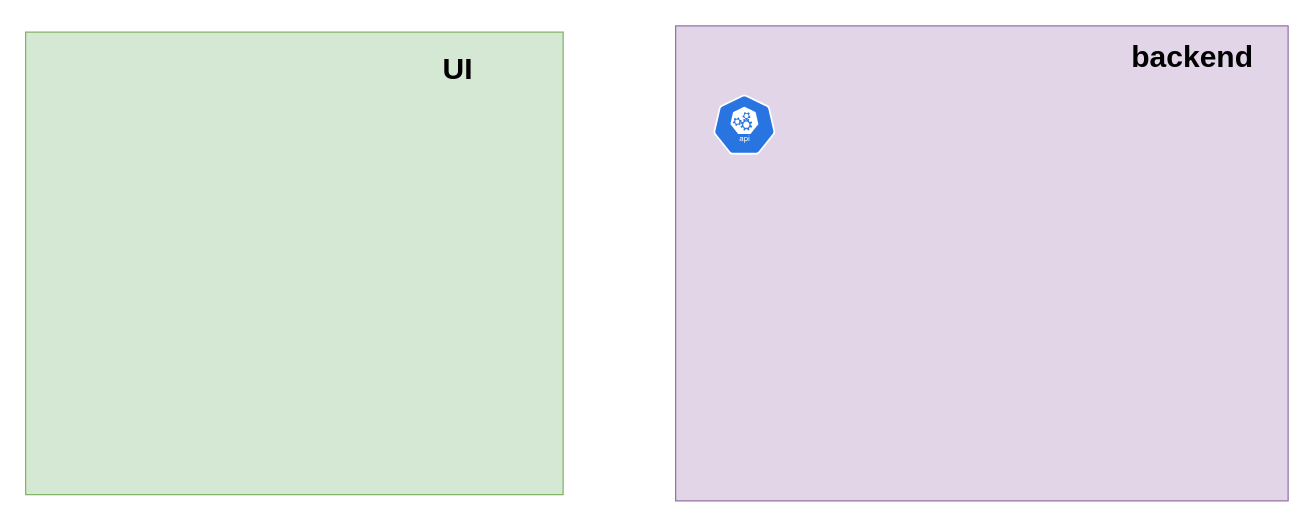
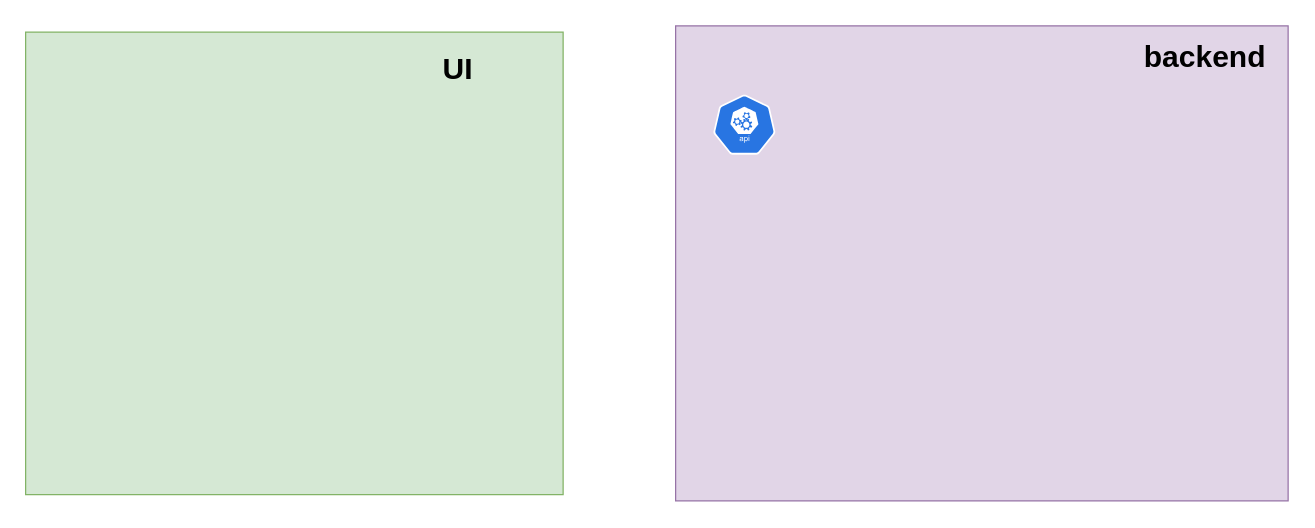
node "backend": moved (1194, 57) -> (1207, 57)
